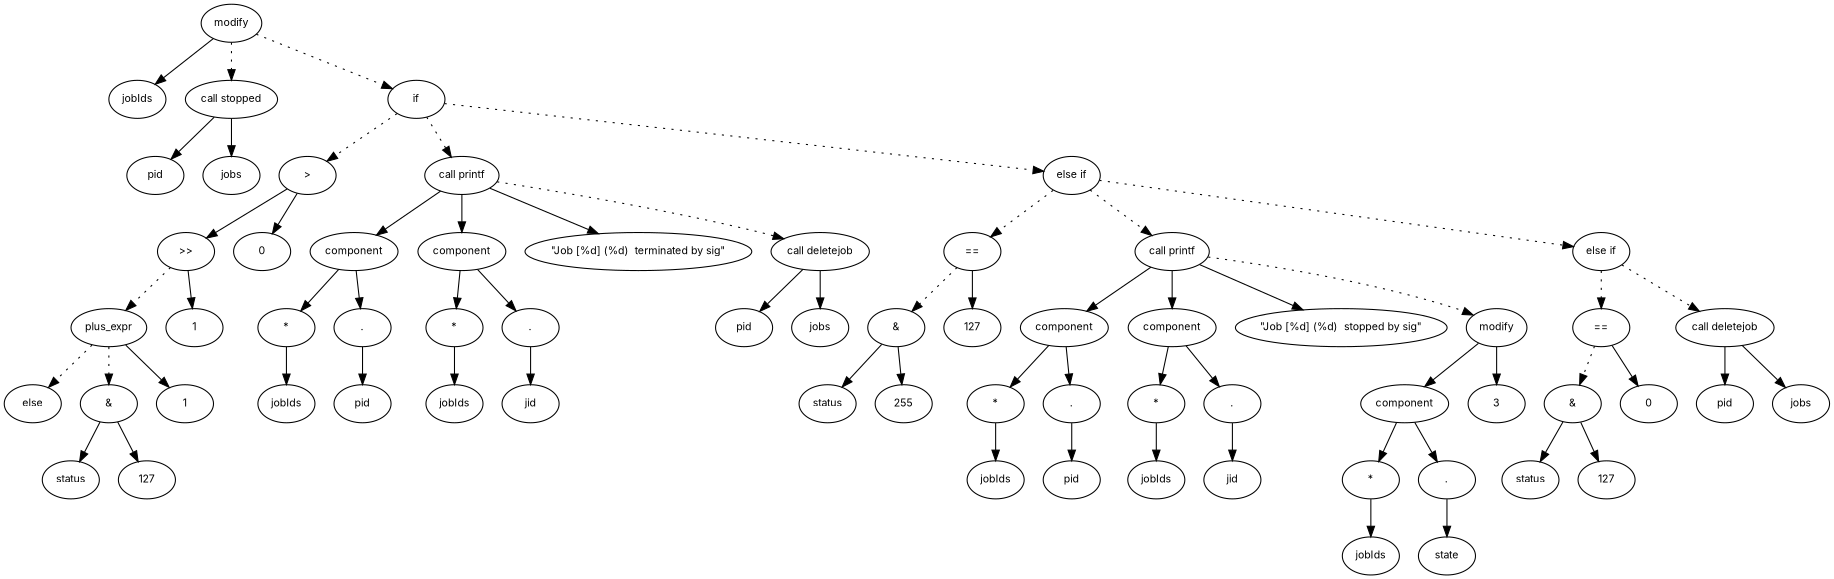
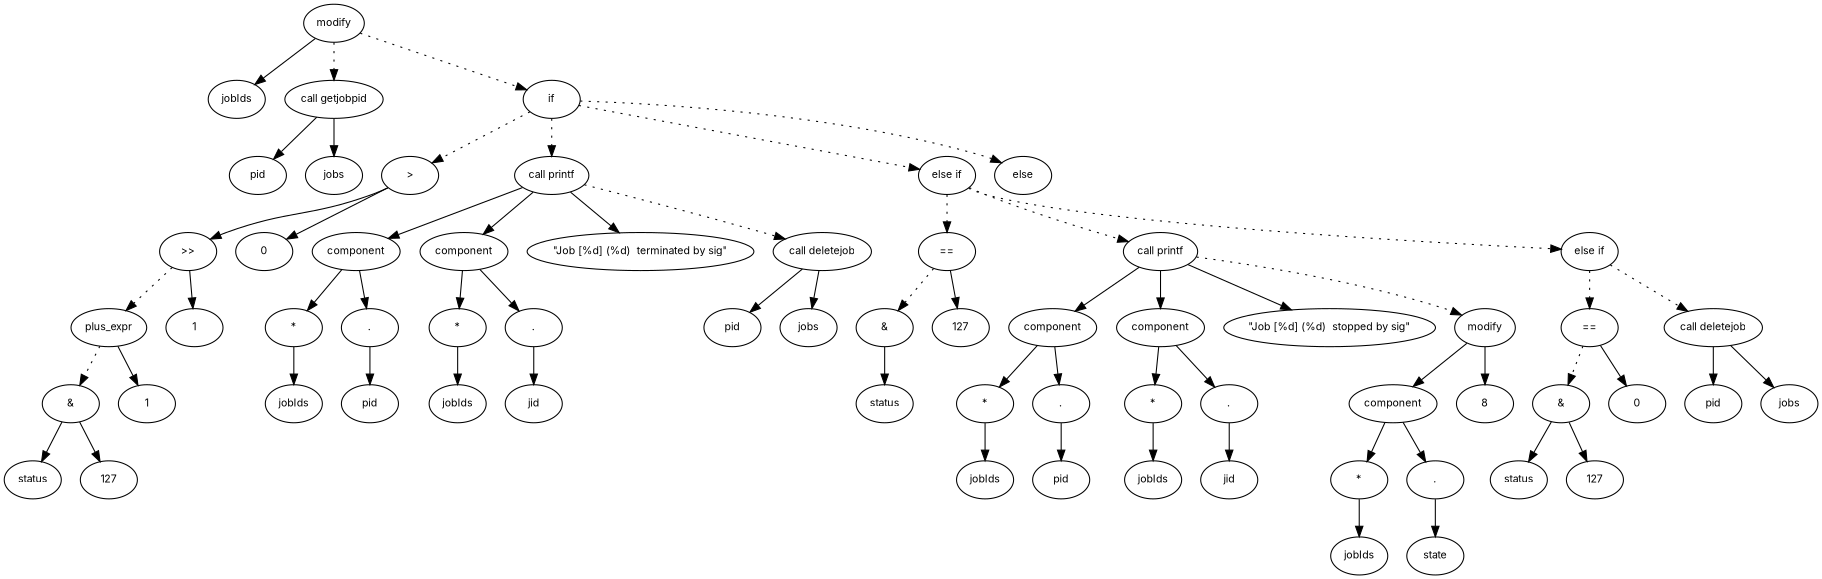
node "call stopped": label "call stopped" -> "call getjobpid"
edge "plus_expr" -> "else": now "if" -> "else"
node "255": removed
node "3": label "3" -> "8"
